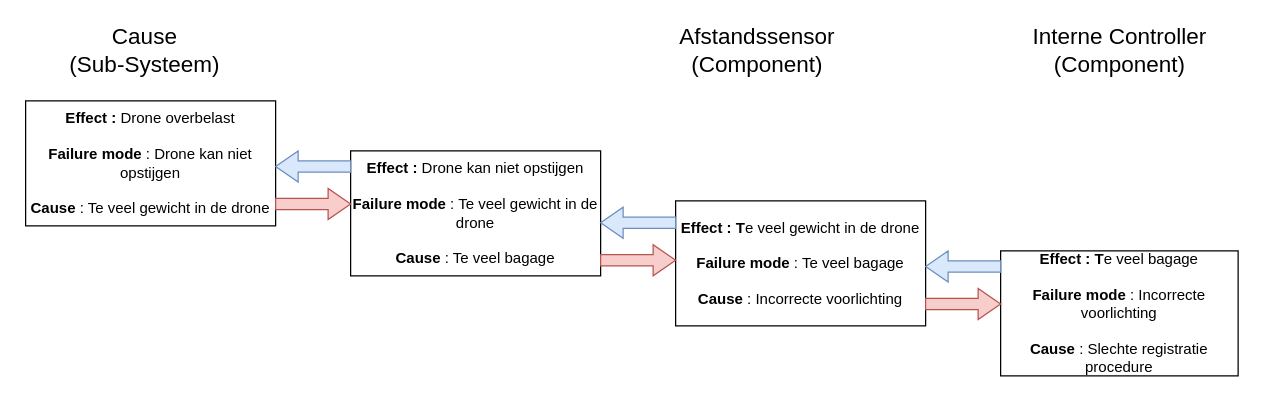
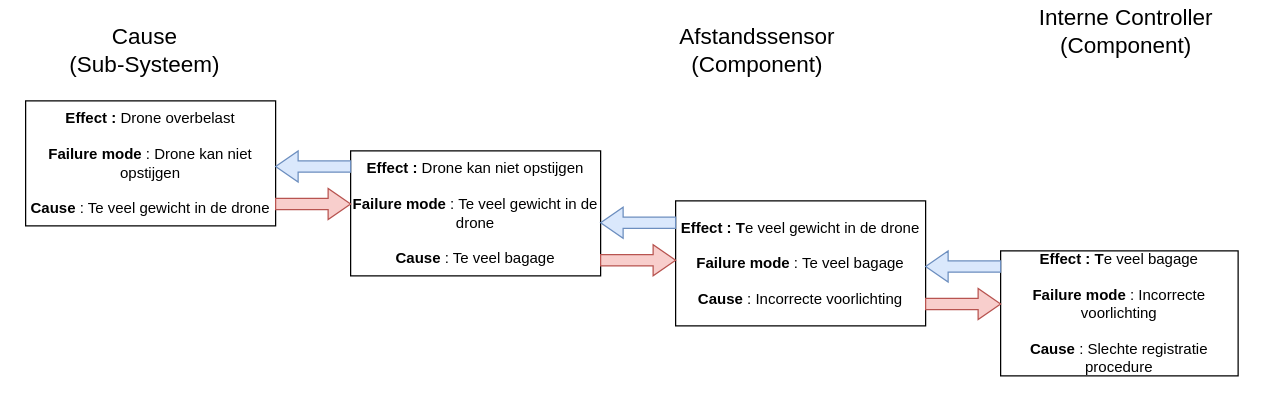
node "Interne Controller (Component)": moved (1119, 51) -> (1126, 32)
